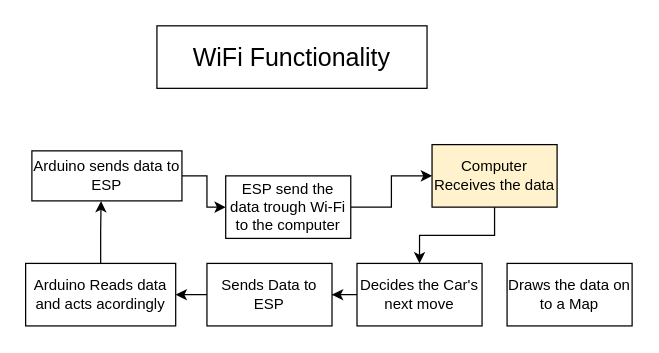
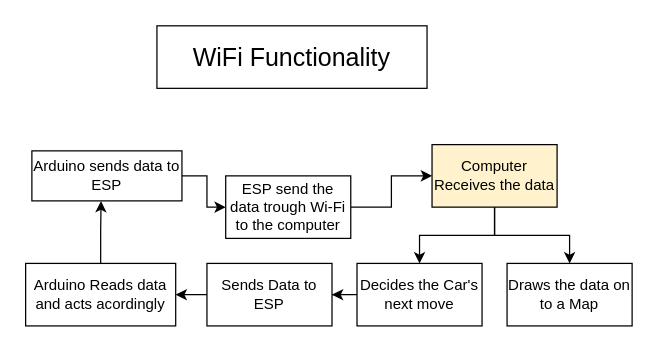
edge "Computer Receives the data" -> "Draws the data on to a Map": added
